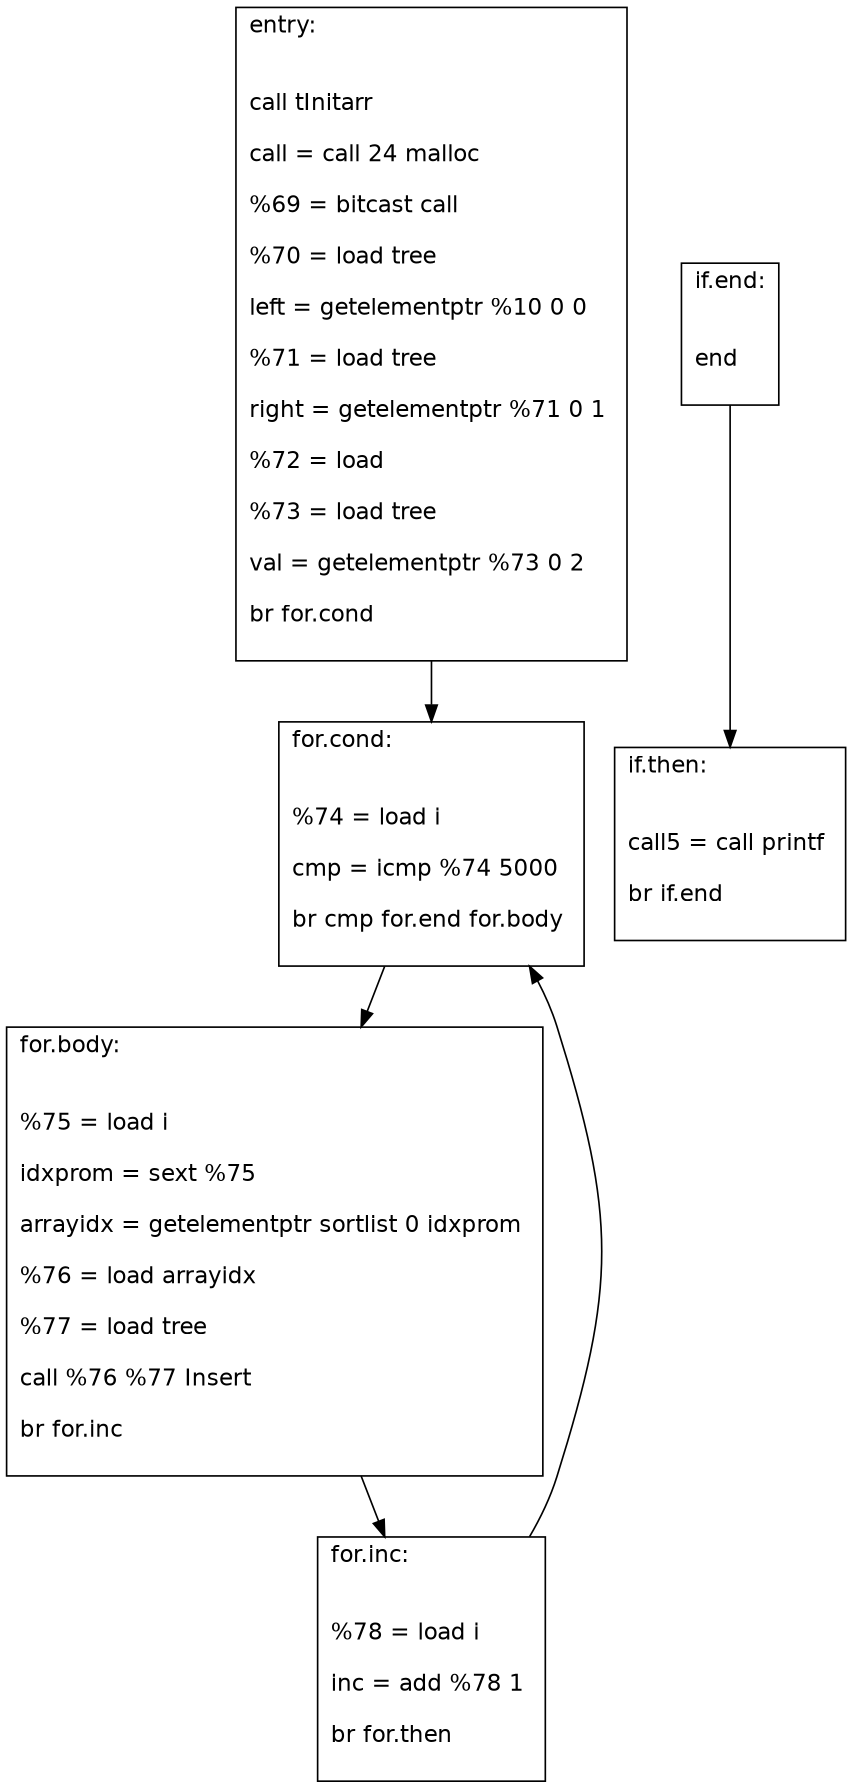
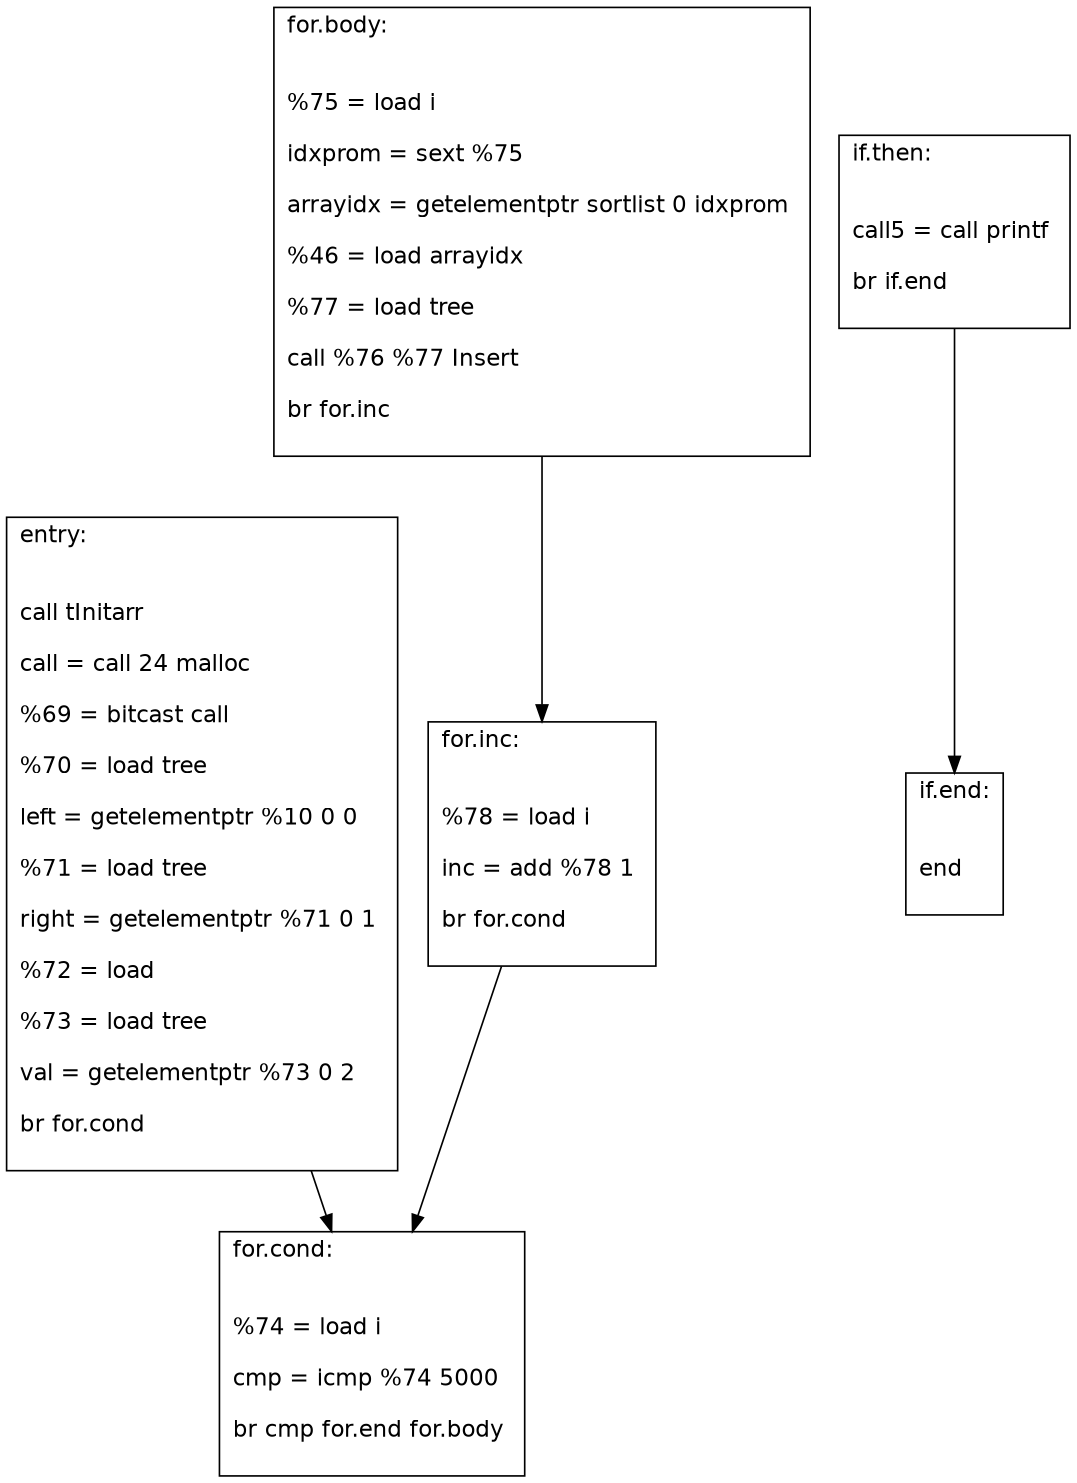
edge "if.end:" -> "if.then:": reversed
edge "for.cond:" -> "for.body:": removed
node "for.body:": text "%76 = load arrayidx" -> "%46 = load arrayidx"
node "for.inc:": text "br for.then" -> "br for.cond"
